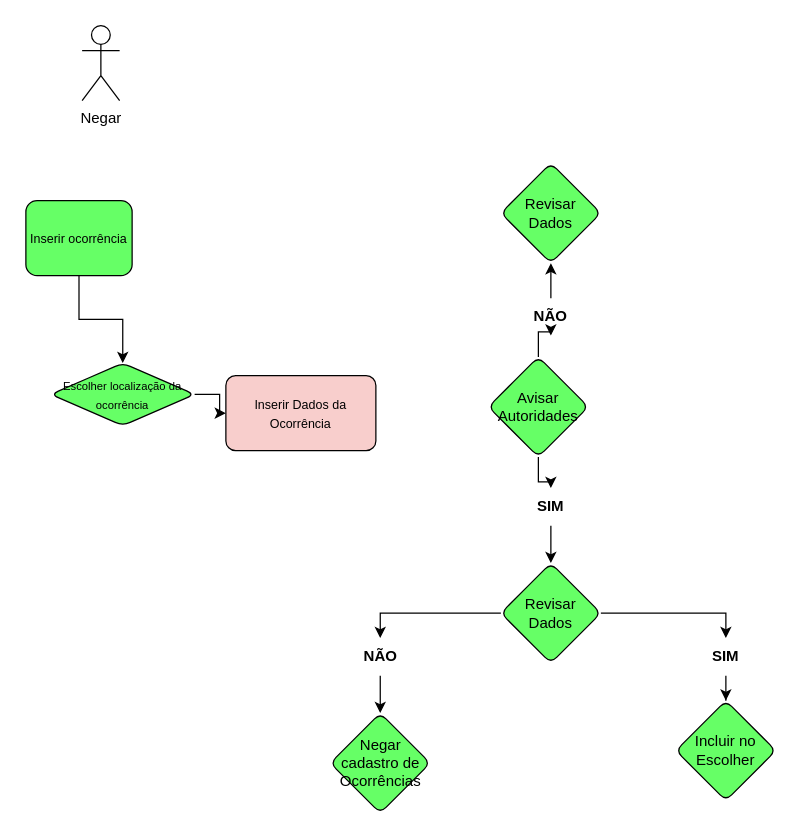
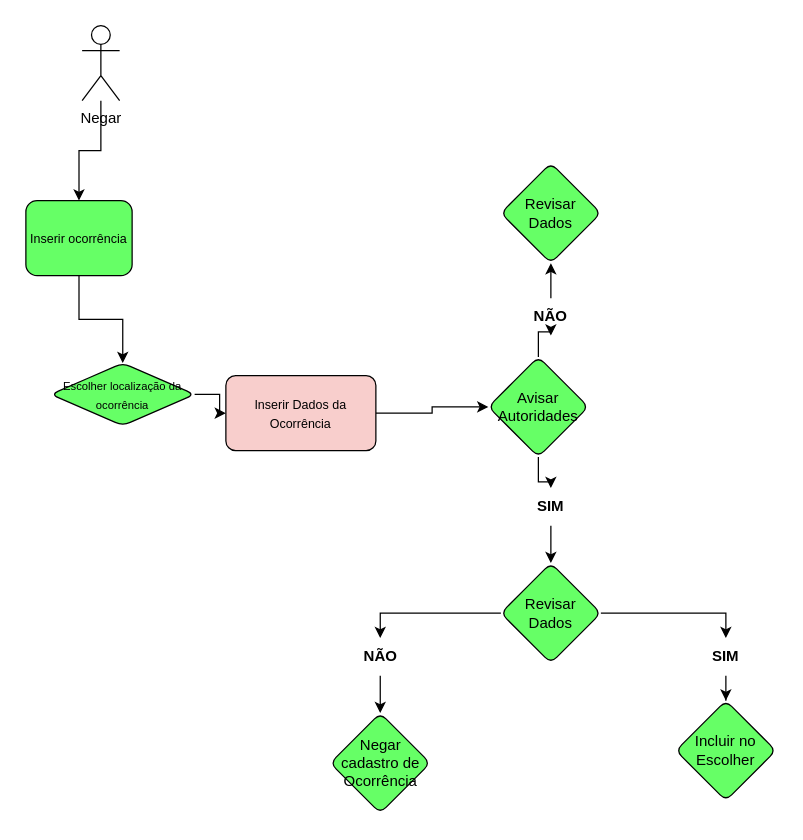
edge "Negar" -> "Inserir ocorrência": added
edge "Inserir Dados da Ocorrência" -> "Avisar Autoridades": added
node "Negar cadastro de Ocorrências": label "Negar cadastro de Ocorrências" -> "Negar cadastro de Ocorrência"
